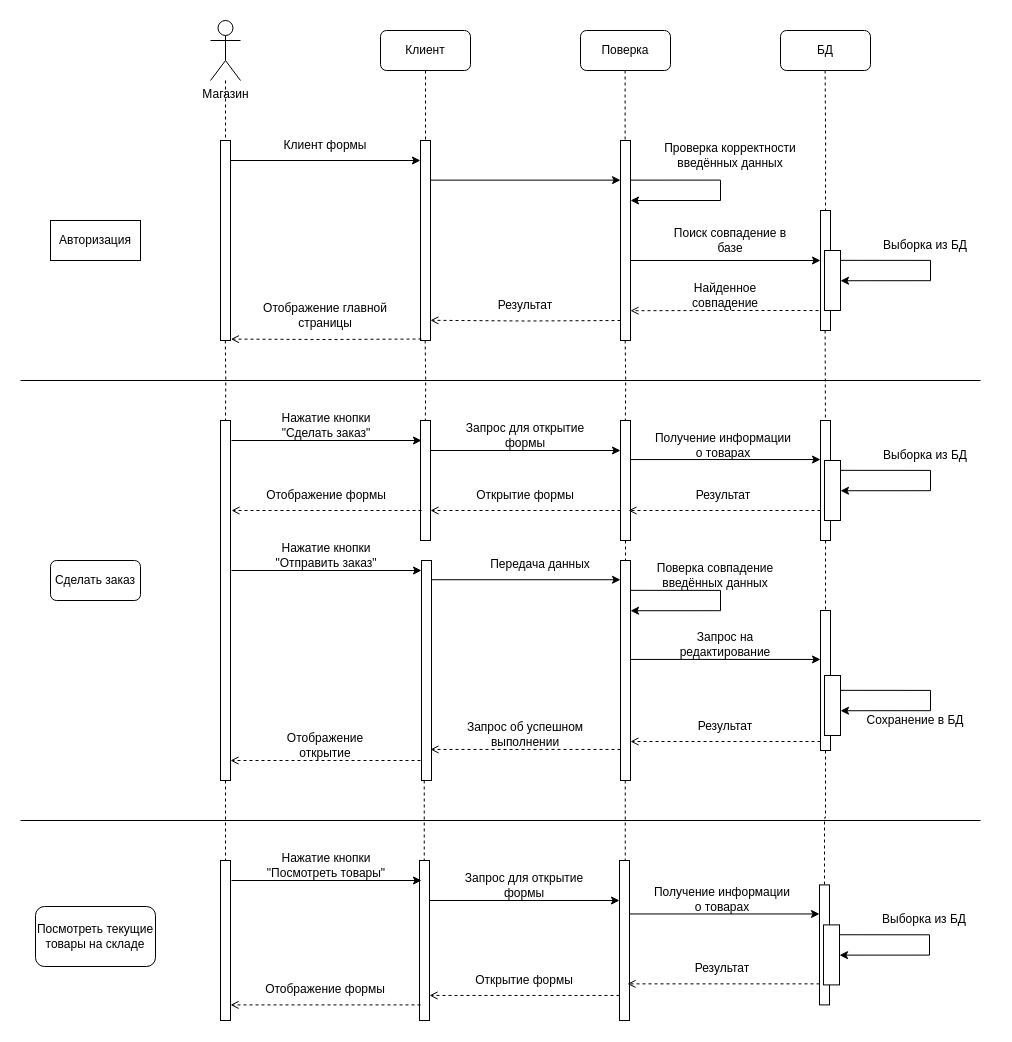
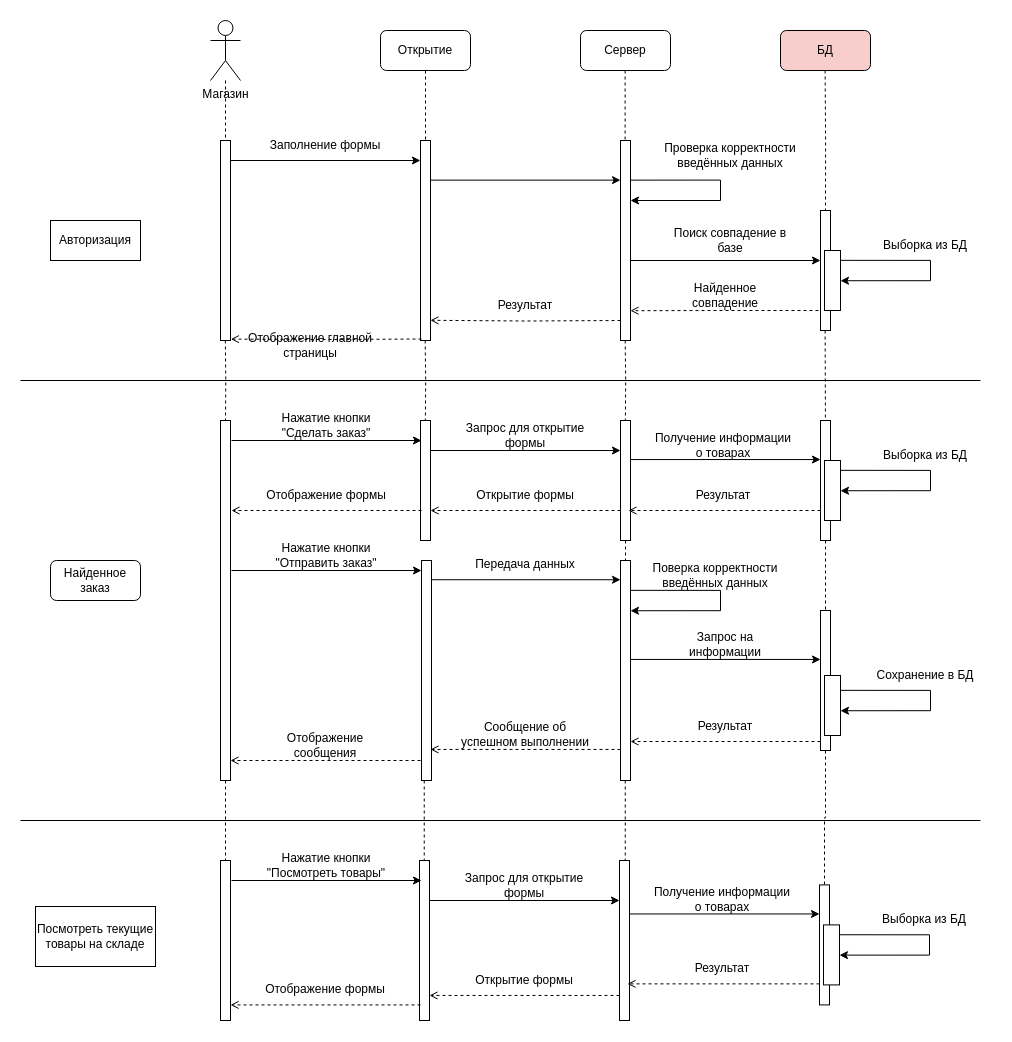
node "Клиент": label "Клиент" -> "Открытие"
node "Поверка": label "Поверка" -> "Сервер"
node "БД": fillcolor #ffffff -> #f8cecc
node "Клиент формы": label "Клиент формы" -> "Заполнение формы"
node "Отображение главной страницы": moved (326, 316) -> (311, 346)
node "Передача данных": moved (541, 565) -> (526, 565)
node "Поверка совпадение введённых данных": label "Поверка совпадение введённых данных" -> "Поверка корректности введённых данных"
node "Сделать заказ": label "Сделать заказ" -> "Найденное заказ"
node "Запрос на редактирование": label "Запрос на редактирование" -> "Запрос на информации"
node "Сохранение в БД": moved (916, 721) -> (926, 676)
node "Запрос об успешном выполнении": label "Запрос об успешном выполнении" -> "Сообщение об успешном выполнении"
node "Отображение открытие": label "Отображение открытие" -> "Отображение сообщения"
node "Посмотреть текущие товары на складе": shape rounded rectangle -> rectangle
